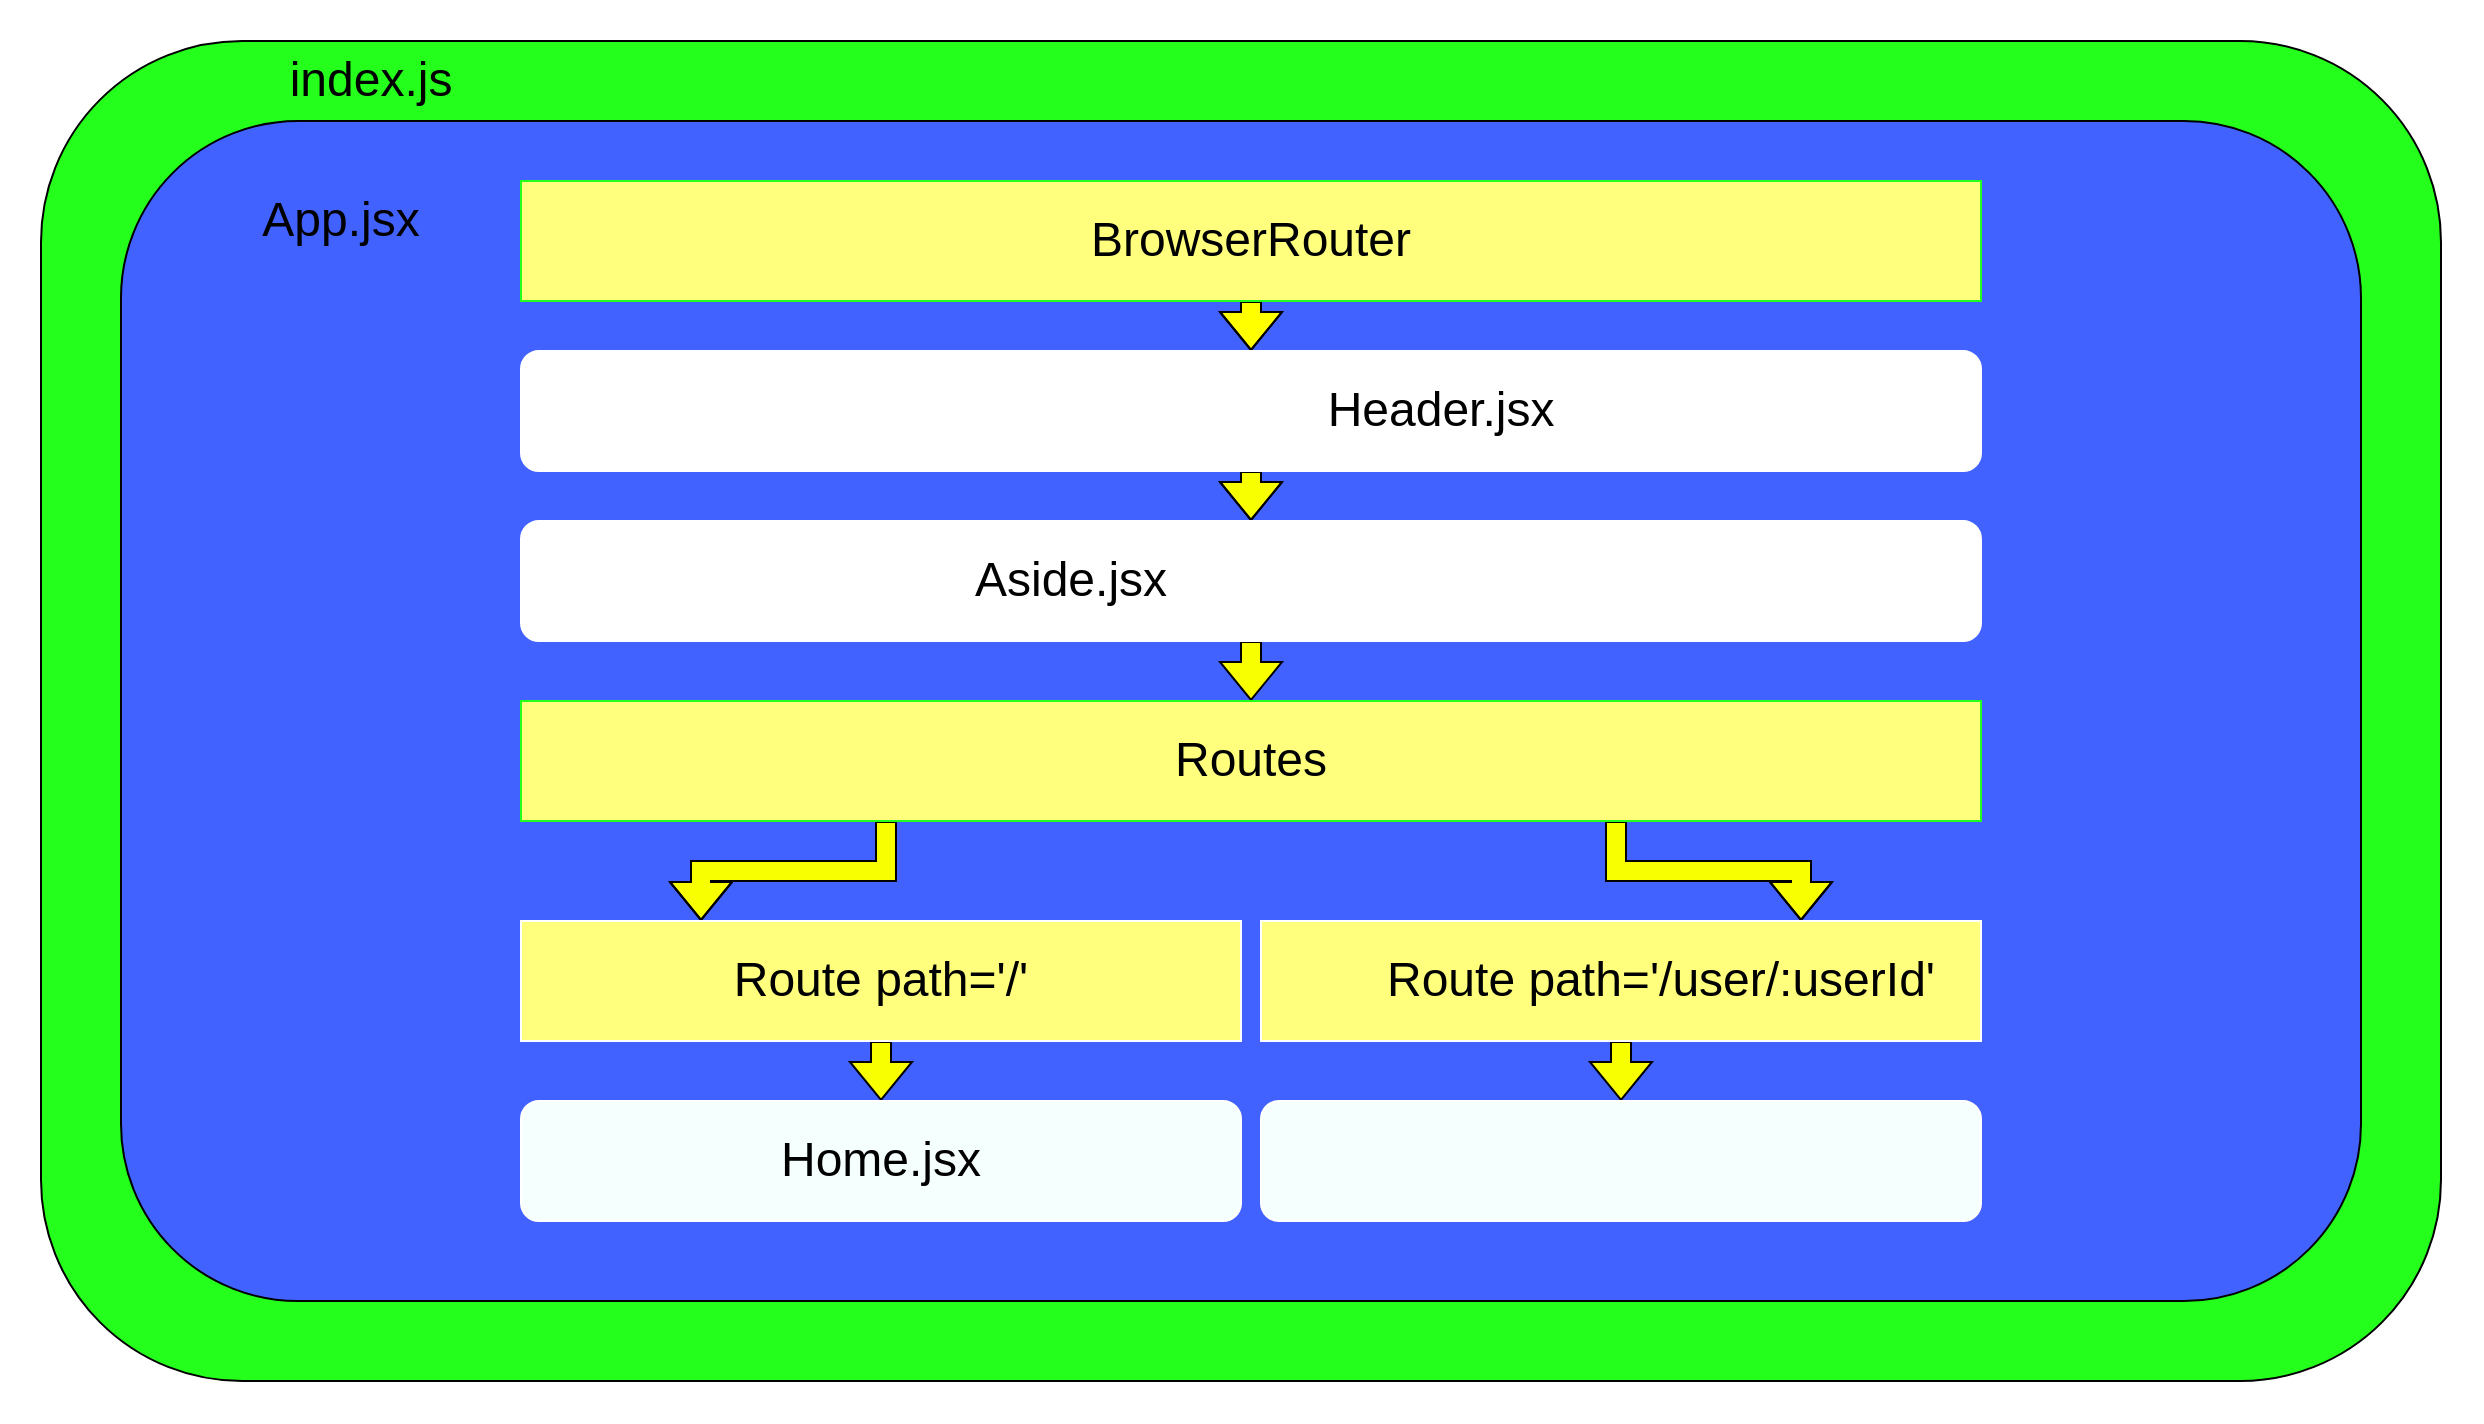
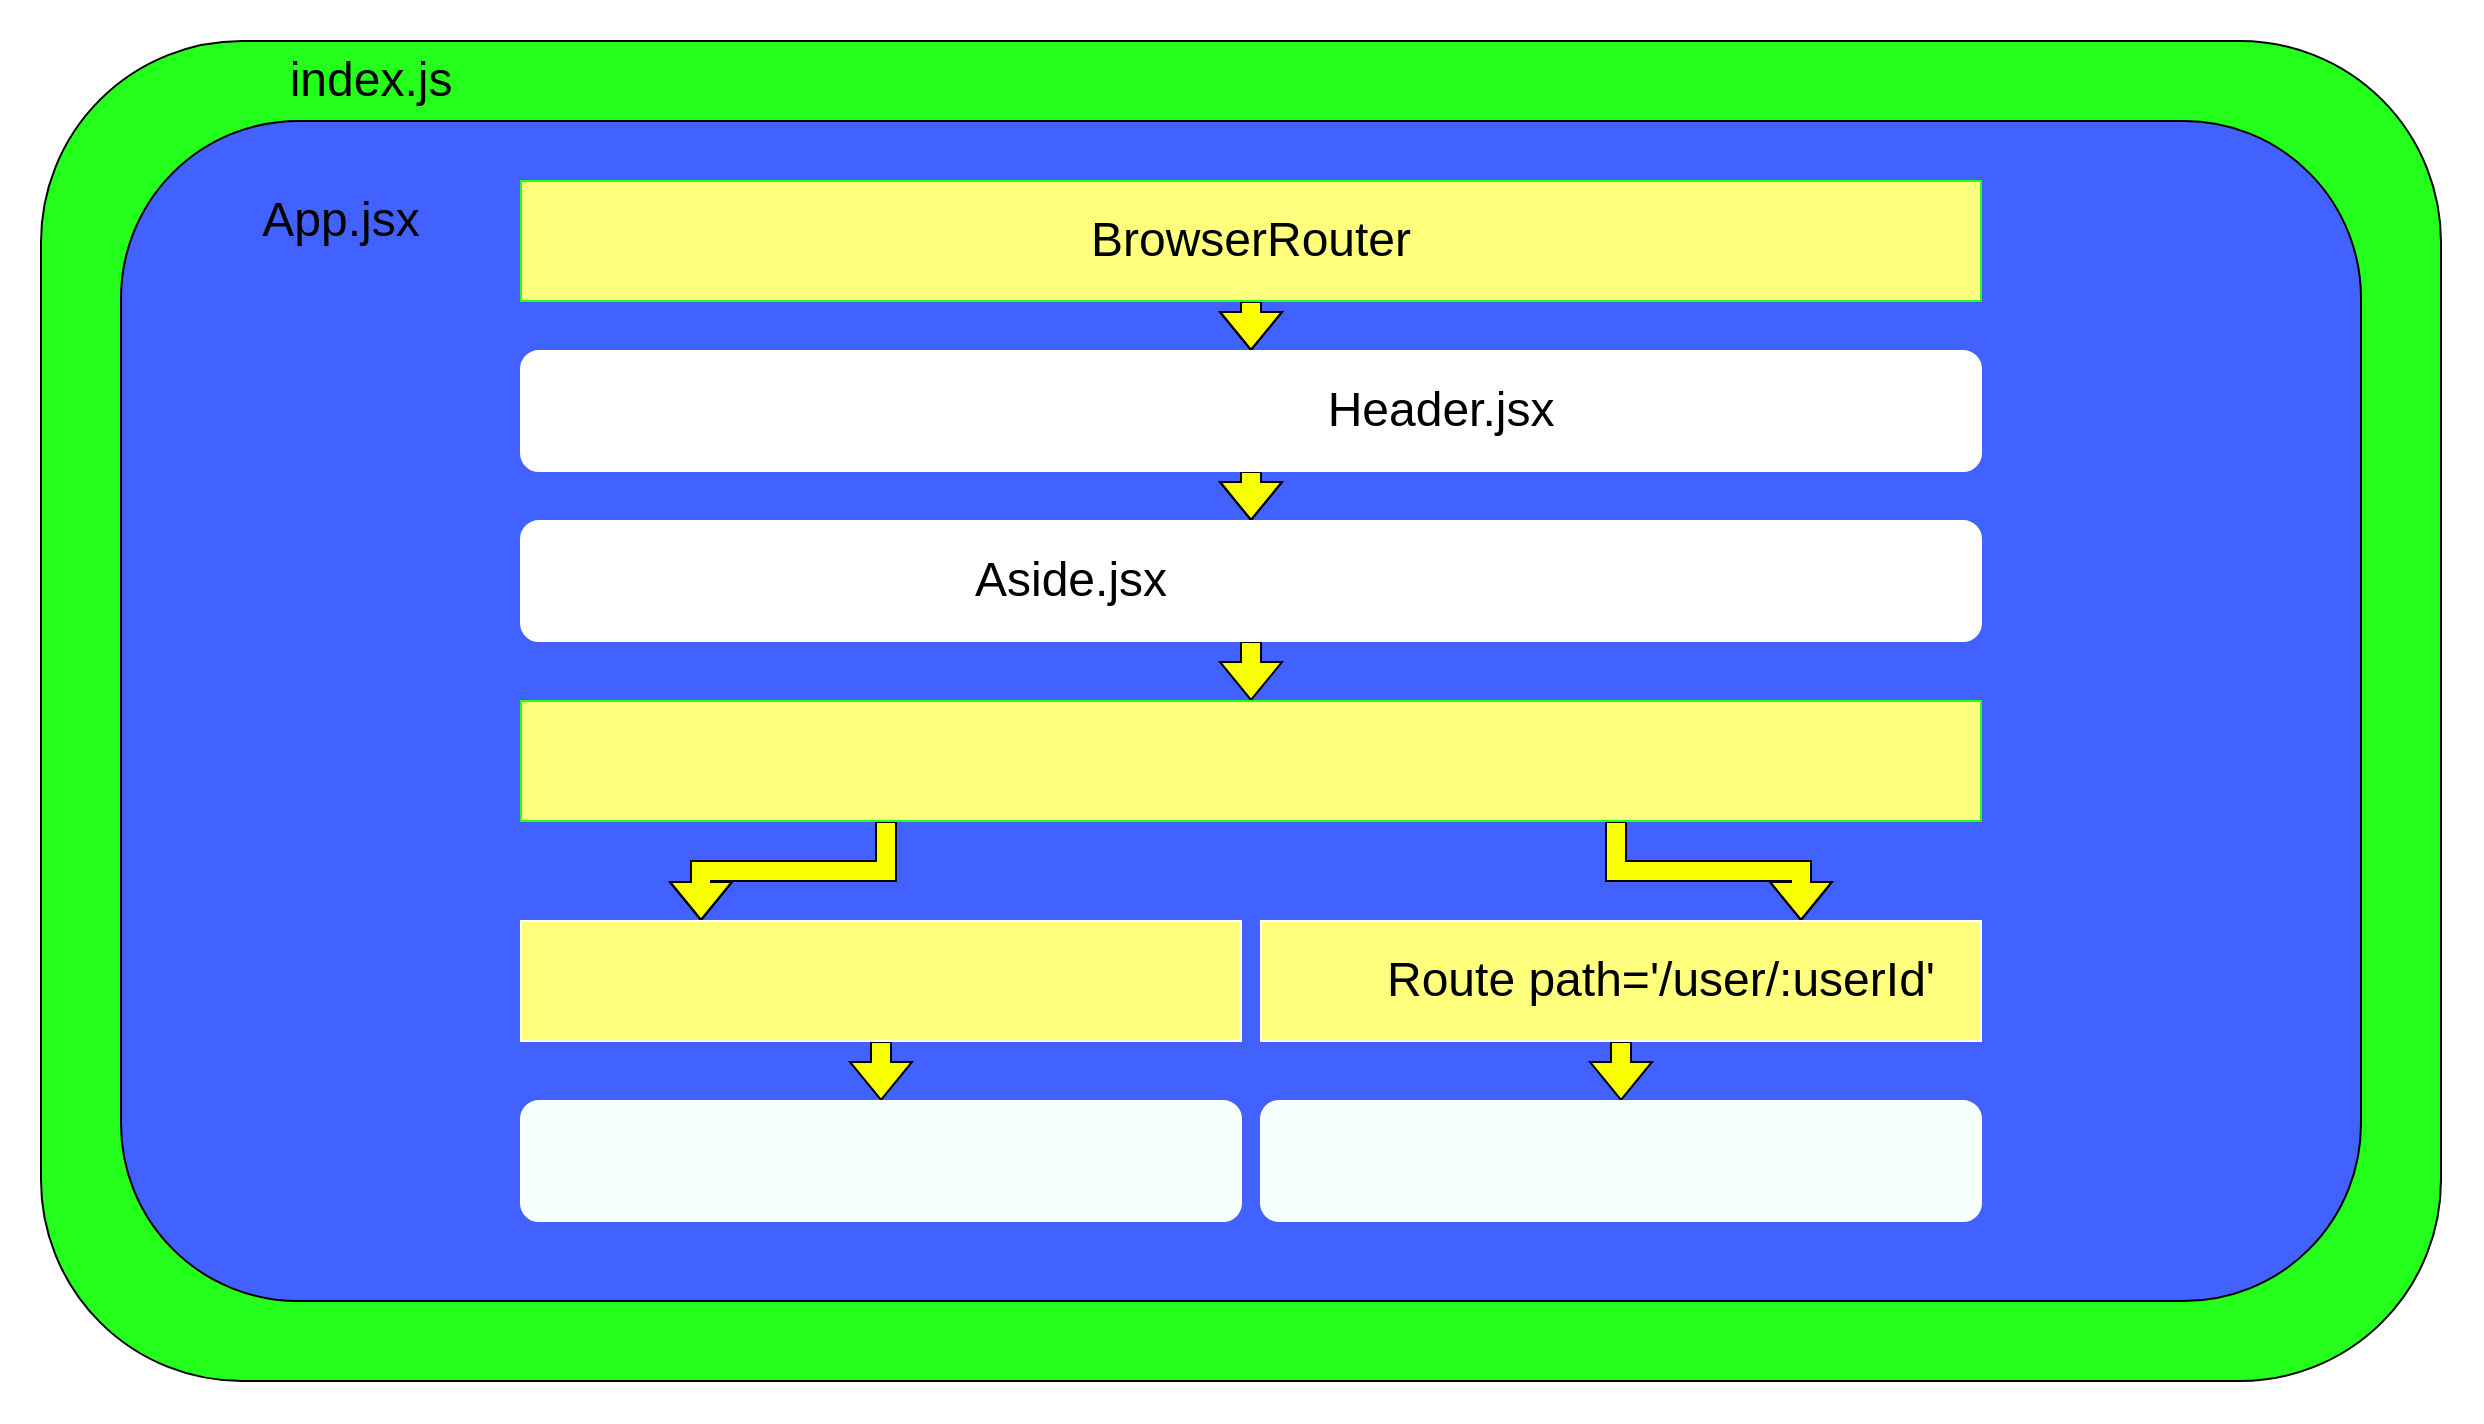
node "Routes": removed
node "Route path='/'": removed
node "Home.jsx": removed
